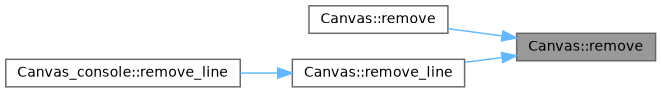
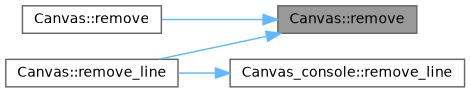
edge "Canvas_console::remove_line" -> "Canvas::remove_line": reversed
